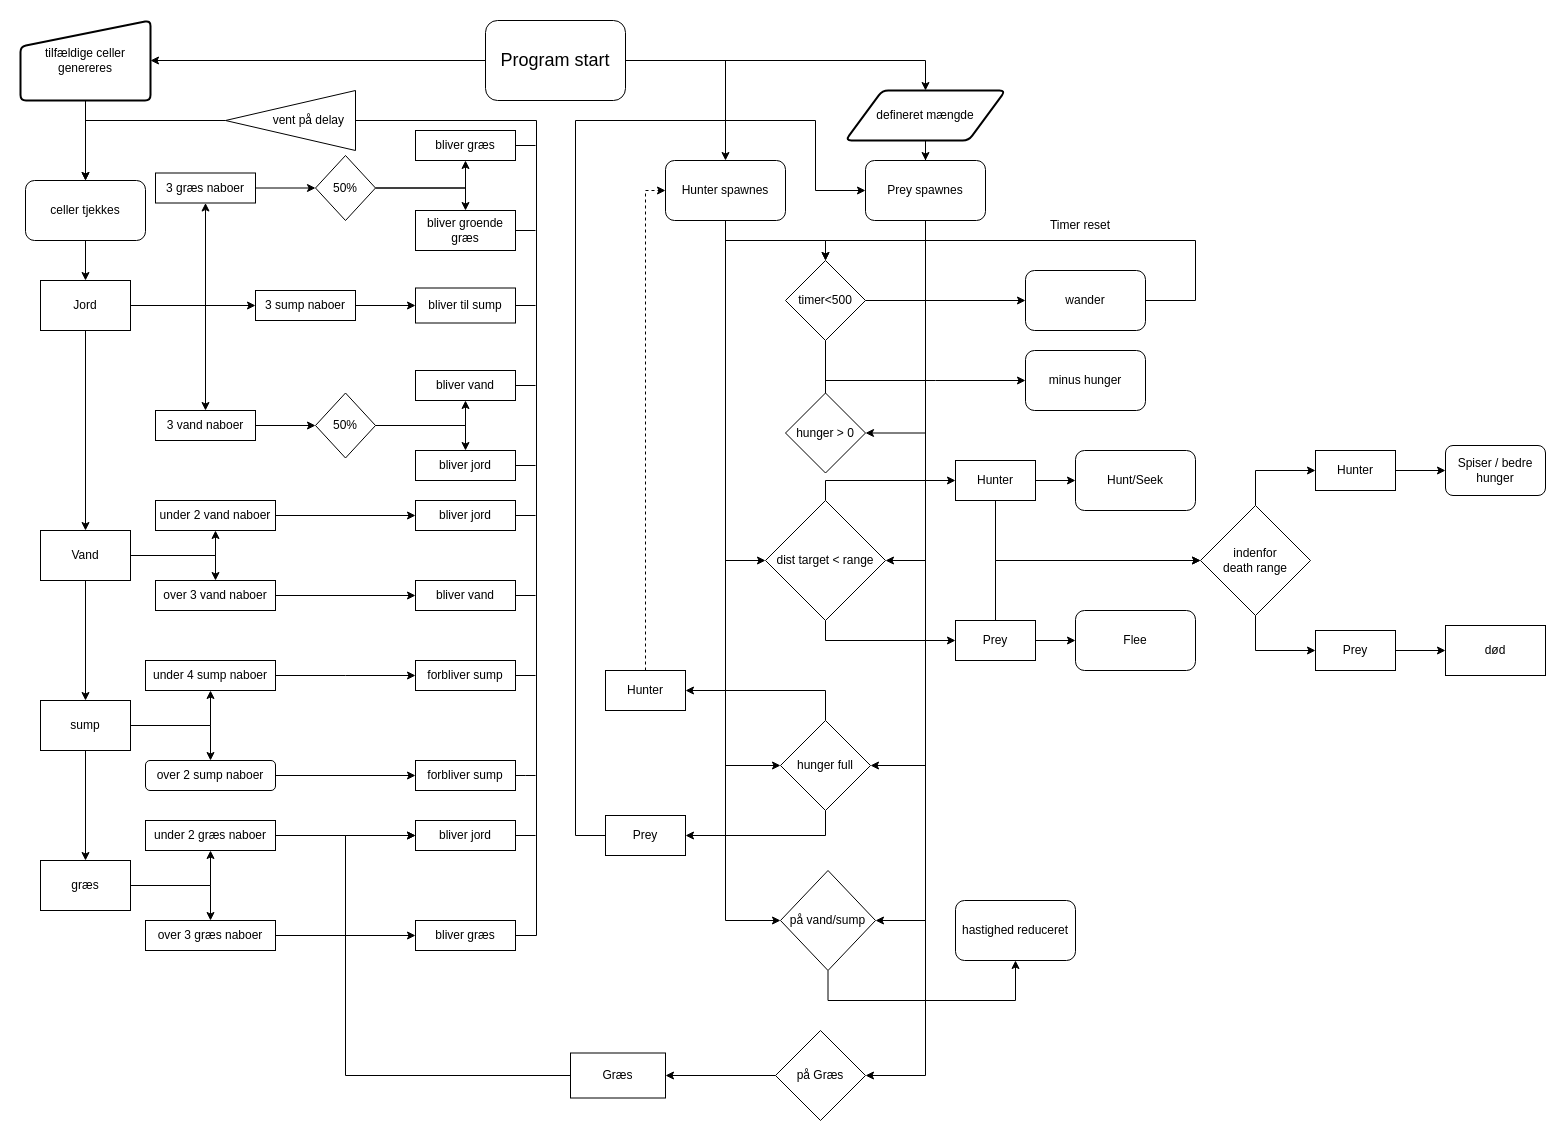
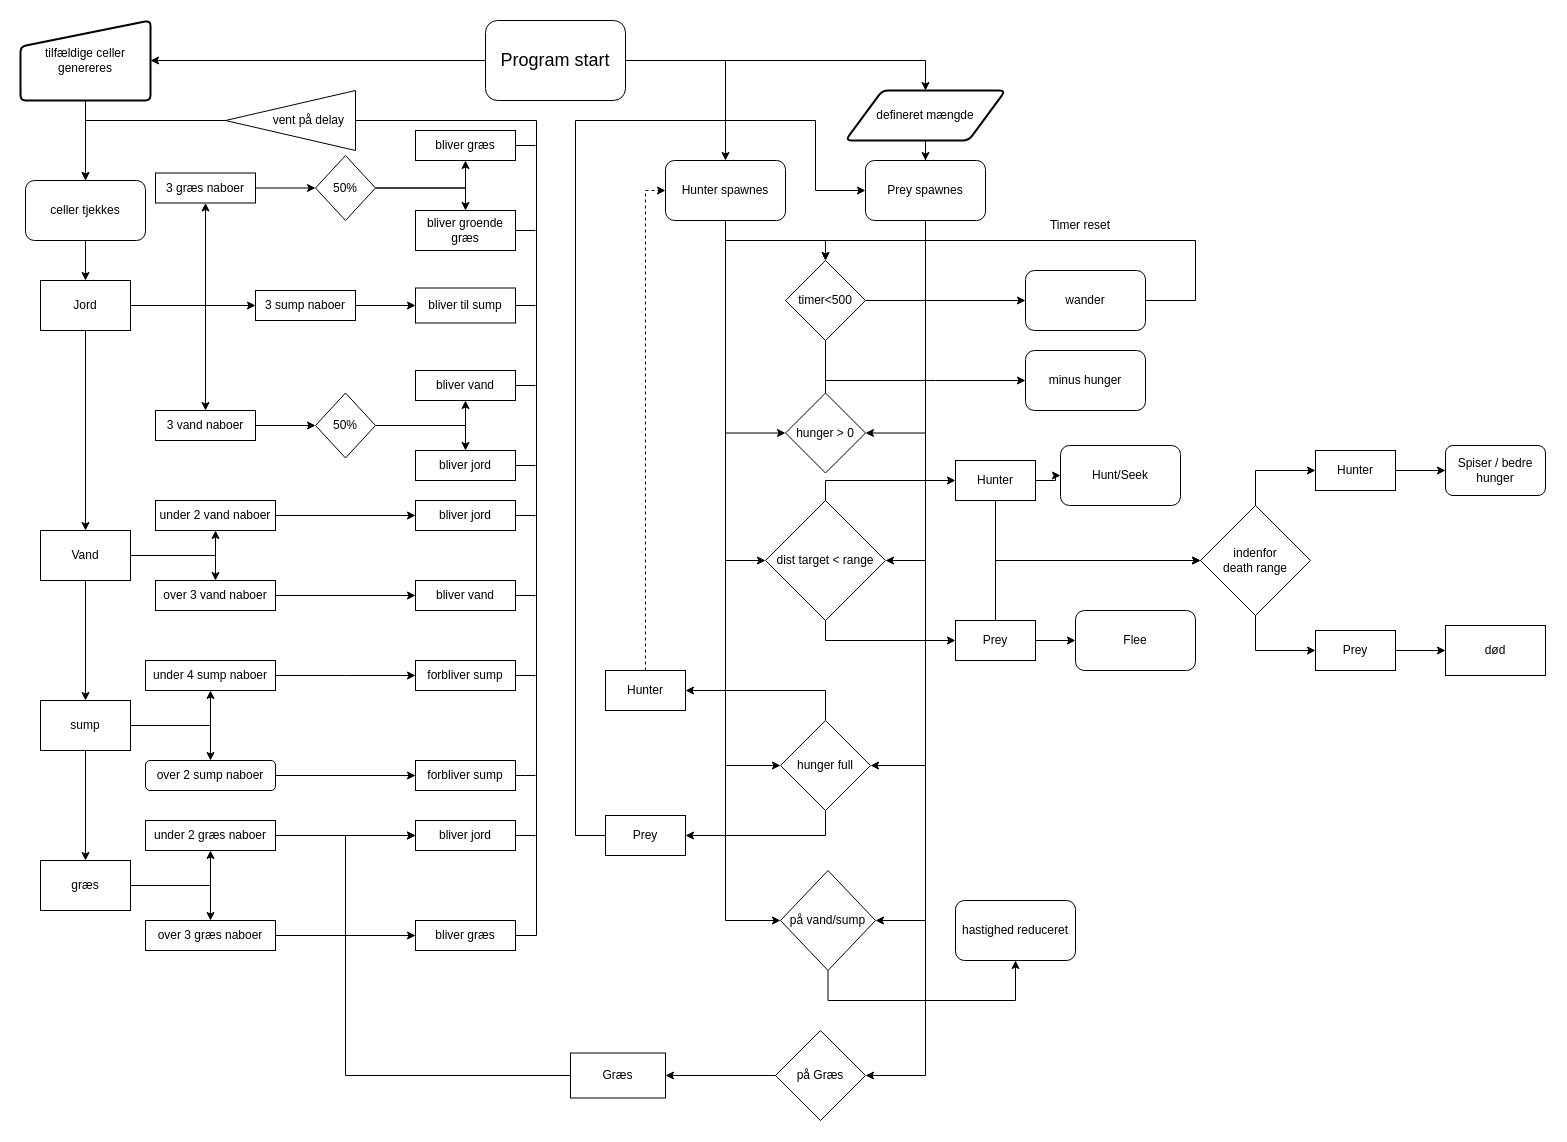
edge "Hunter spawnes" -> "hunger > 0": added
node "Hunt/Seek": moved (1136, 481) -> (1121, 476)
